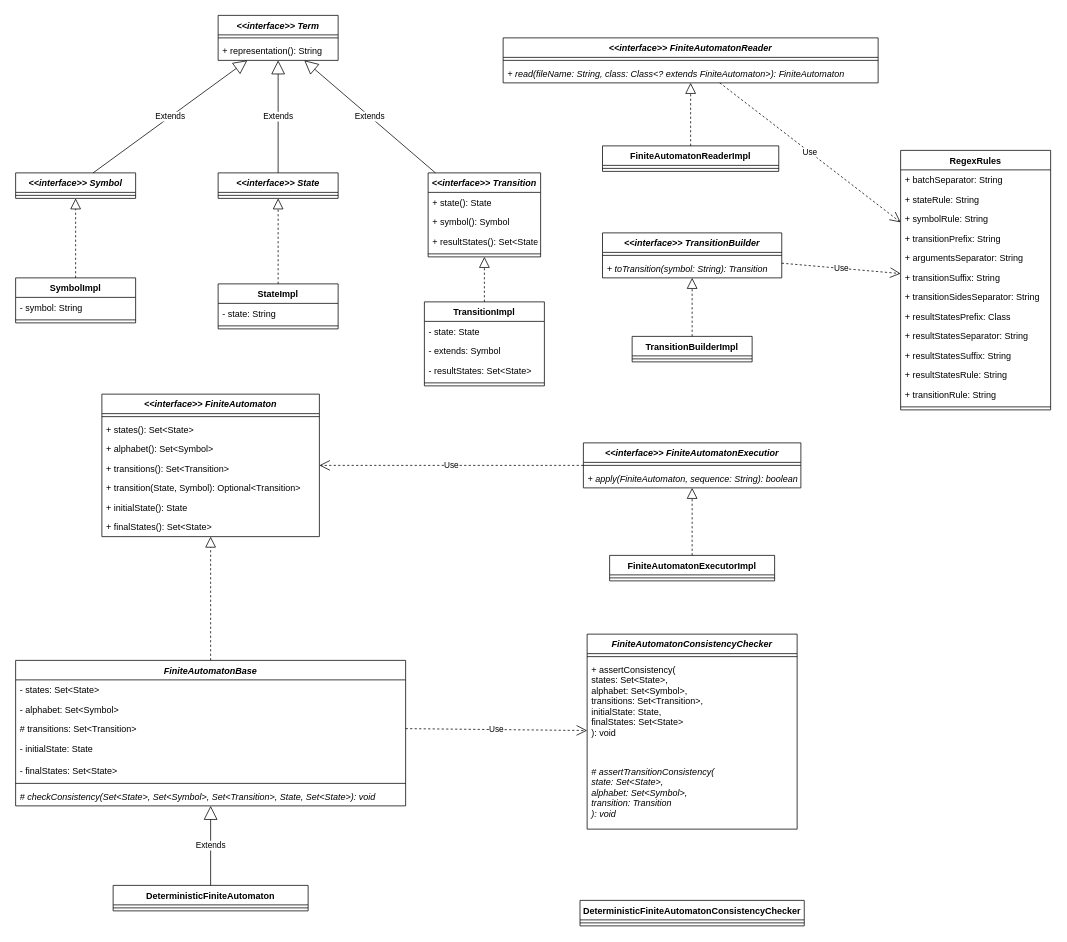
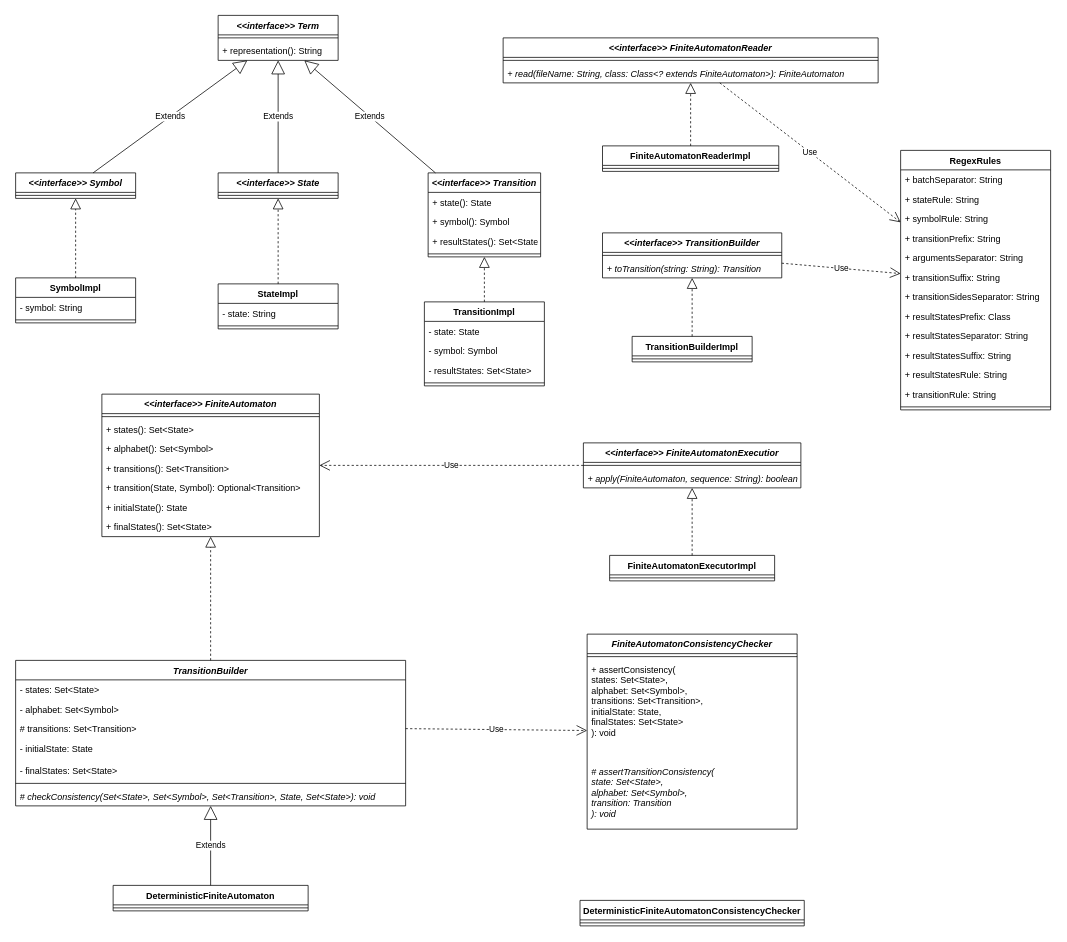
node "+ toTransition(symbol: String): Transition": label "+ toTransition(symbol: String): Transition" -> "+ toTransition(string: String): Transition"
node "- extends: Symbol": label "- extends: Symbol" -> "- symbol: Symbol"
node "FiniteAutomatonBase": label "FiniteAutomatonBase" -> "TransitionBuilder"
